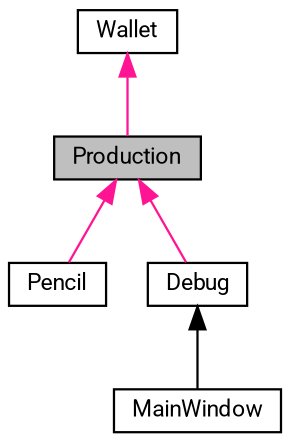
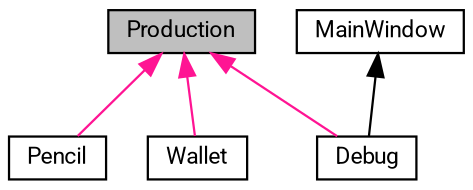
edge "Production" -> "Wallet": reversed
edge "MainWindow" -> "Debug": reversed
